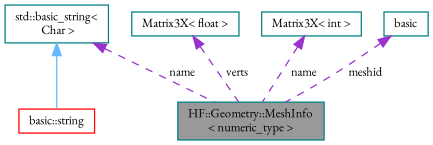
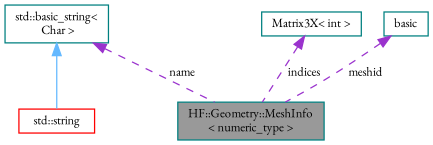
node "Matrix3X< float >": removed
edge "HF::Geometry::MeshInfo < numeric_type >" -> "Matrix3X< int >": label " name" -> " indices"
node "basic::string": label "basic::string" -> "std::string"
